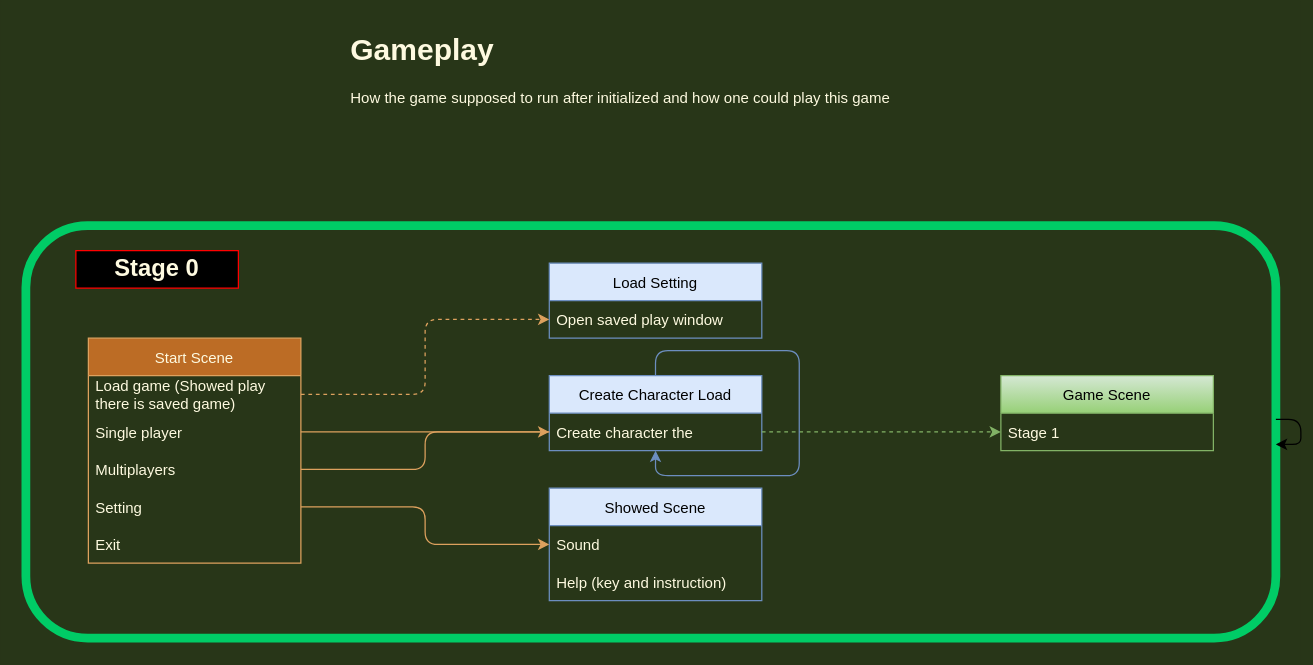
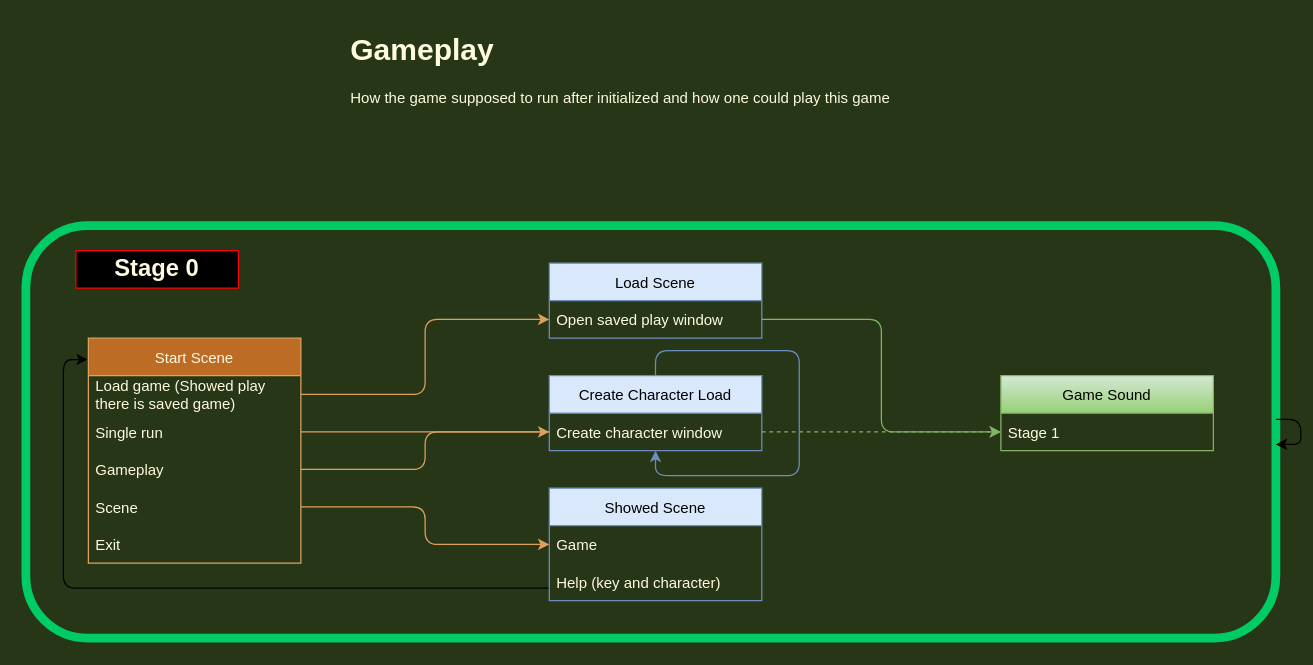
node "Load Setting": label "Load Setting" -> "Load Scene"
edge "Open saved play window" -> "Stage 1": added
edge "Load game (Showed play there is saved game)" -> "Open saved play window": style dashed -> solid
node "Game Scene": label "Game Scene" -> "Game Sound"
node "Single player": label "Single player" -> "Single run"
node "Create character the": label "Create character the" -> "Create character window"
node "Multiplayers": label "Multiplayers" -> "Gameplay"
node "Setting": label "Setting" -> "Scene"
node "Sound": label "Sound" -> "Game"
node "Help (key and instruction)": label "Help (key and instruction)" -> "Help (key and character)"
edge "Showed Scene" -> "Start Scene": added
